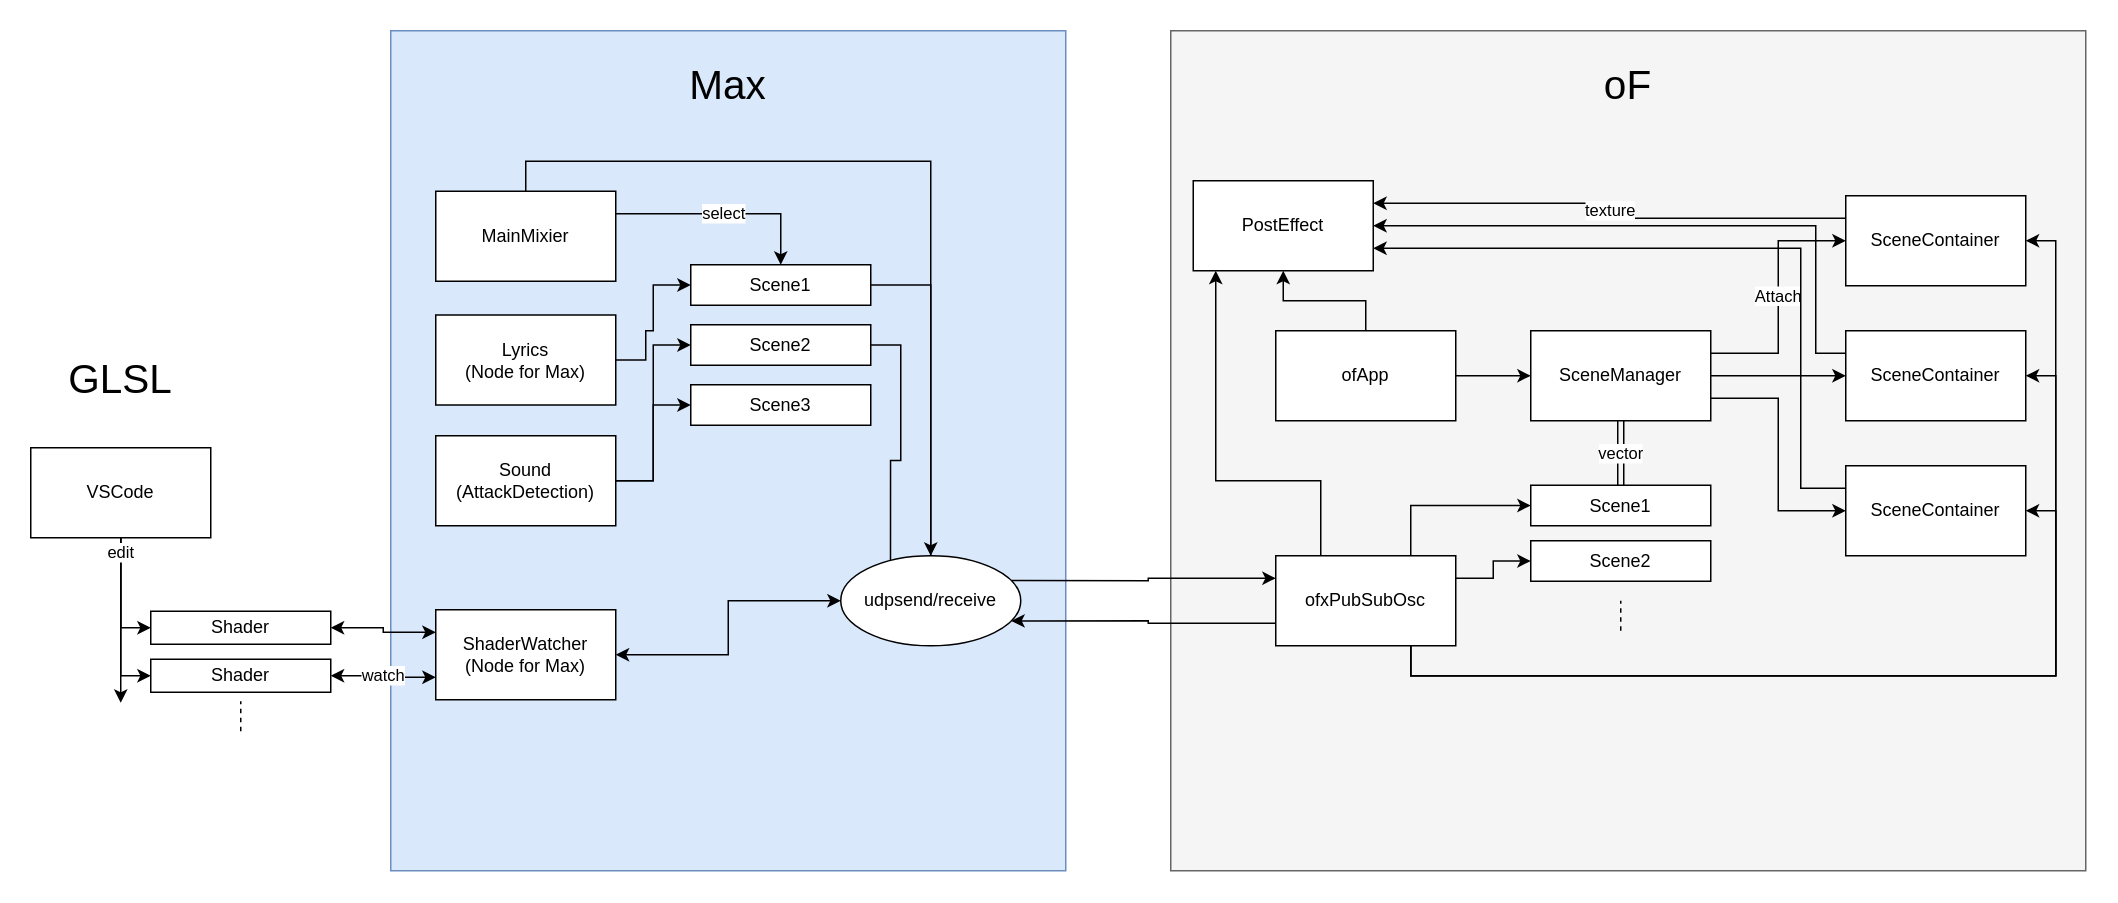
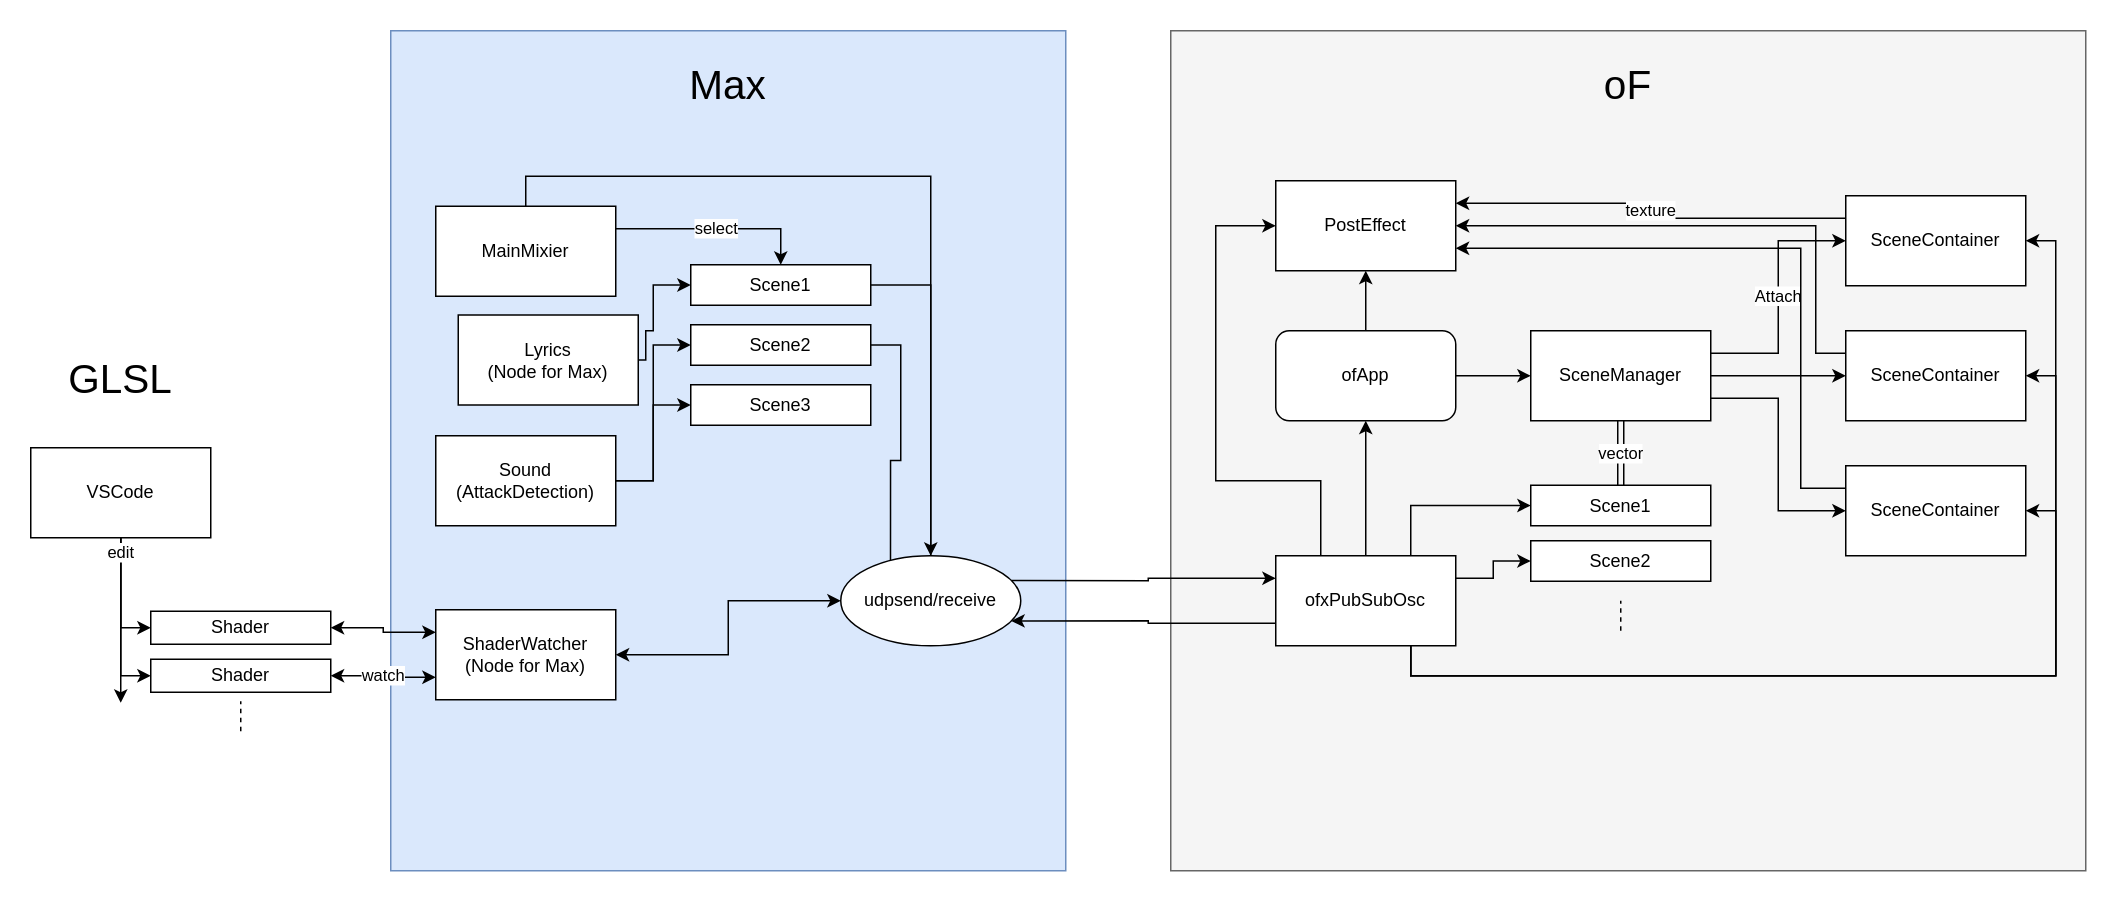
node "PostEffect": moved (1283, 226) -> (1366, 226)
node "MainMixier": moved (526, 236) -> (526, 251)
node "Lyrics (Node for Max)": moved (526, 360) -> (548, 360)
node "ofApp": shape rectangle -> rounded rectangle
edge "ofxPubSubOsc" -> "ofApp": added
